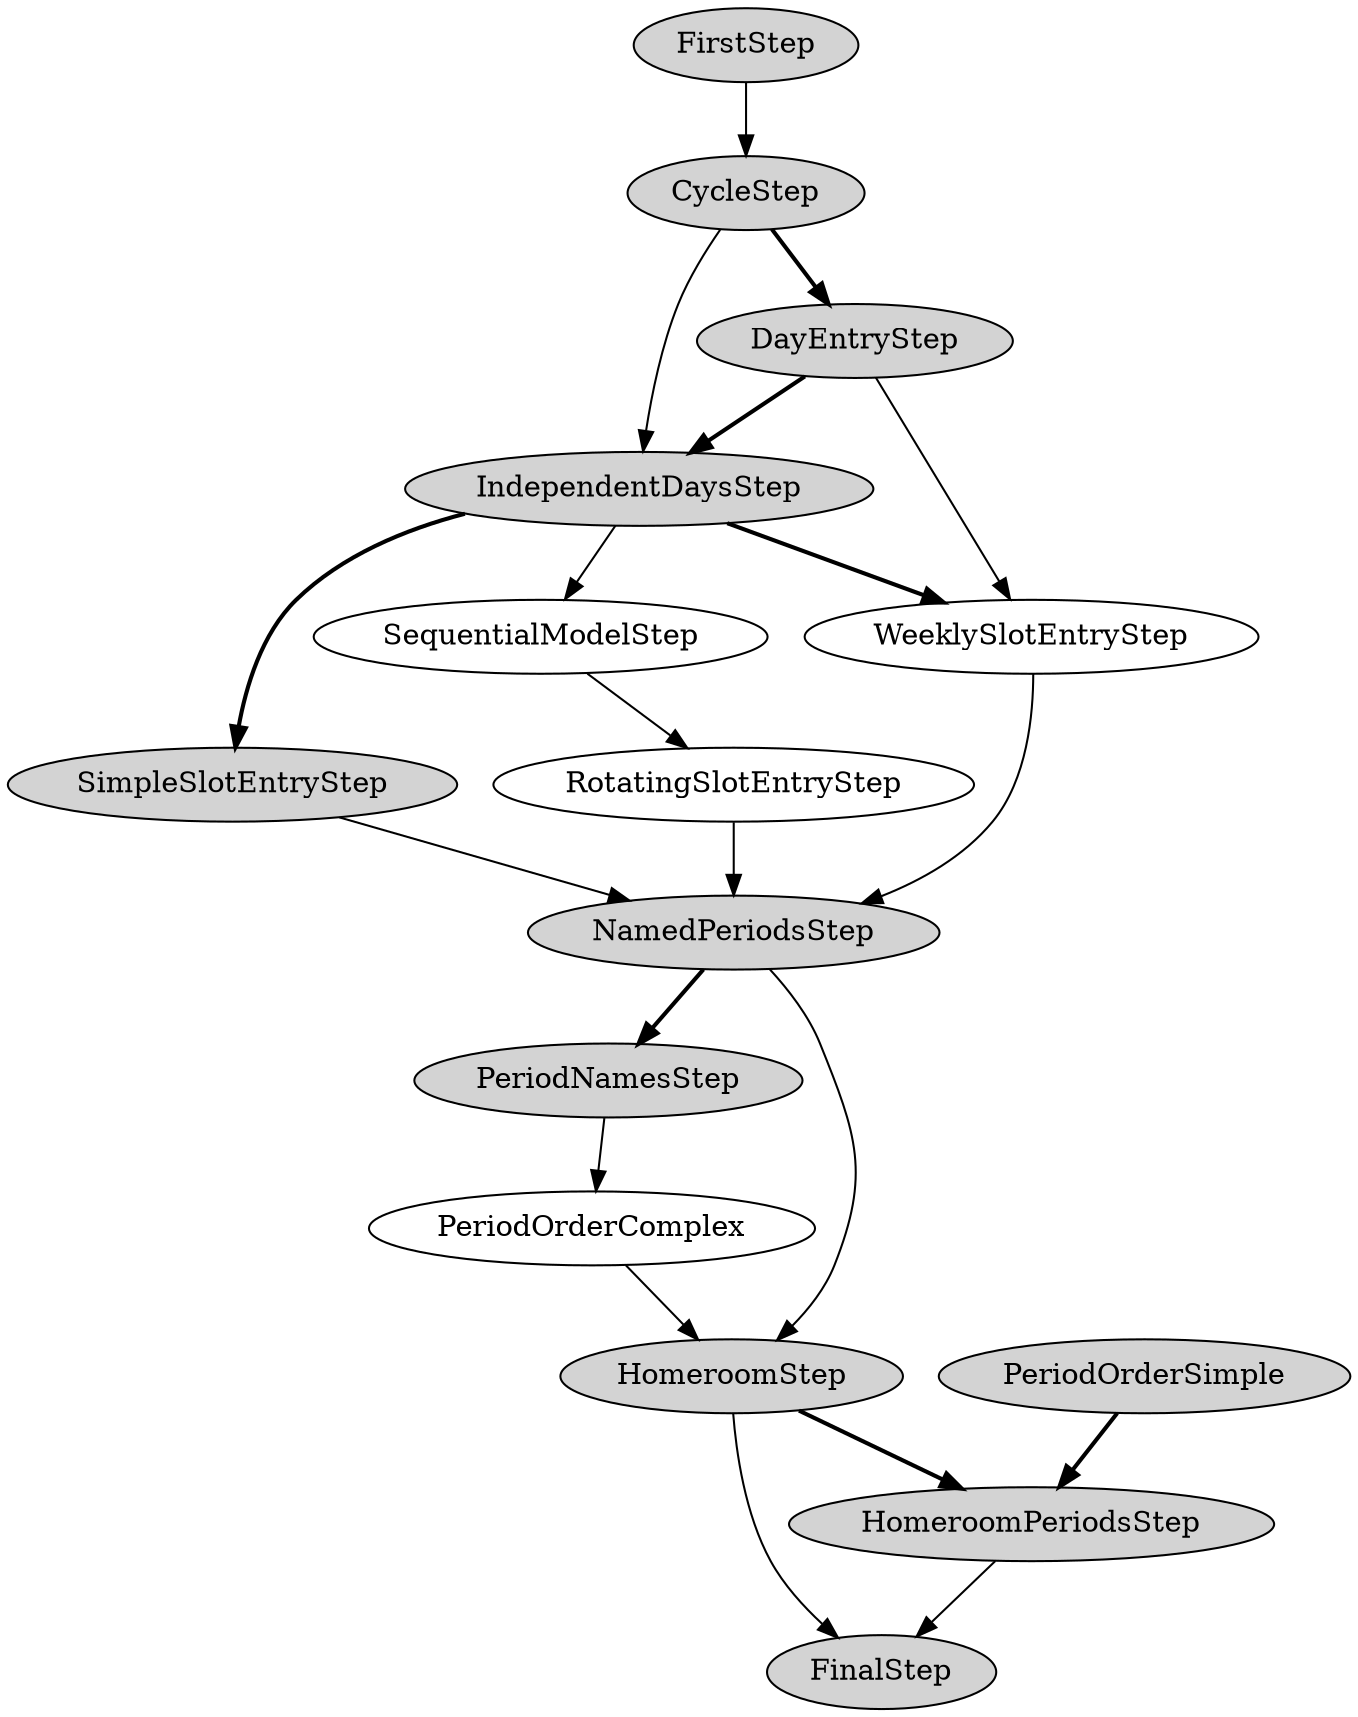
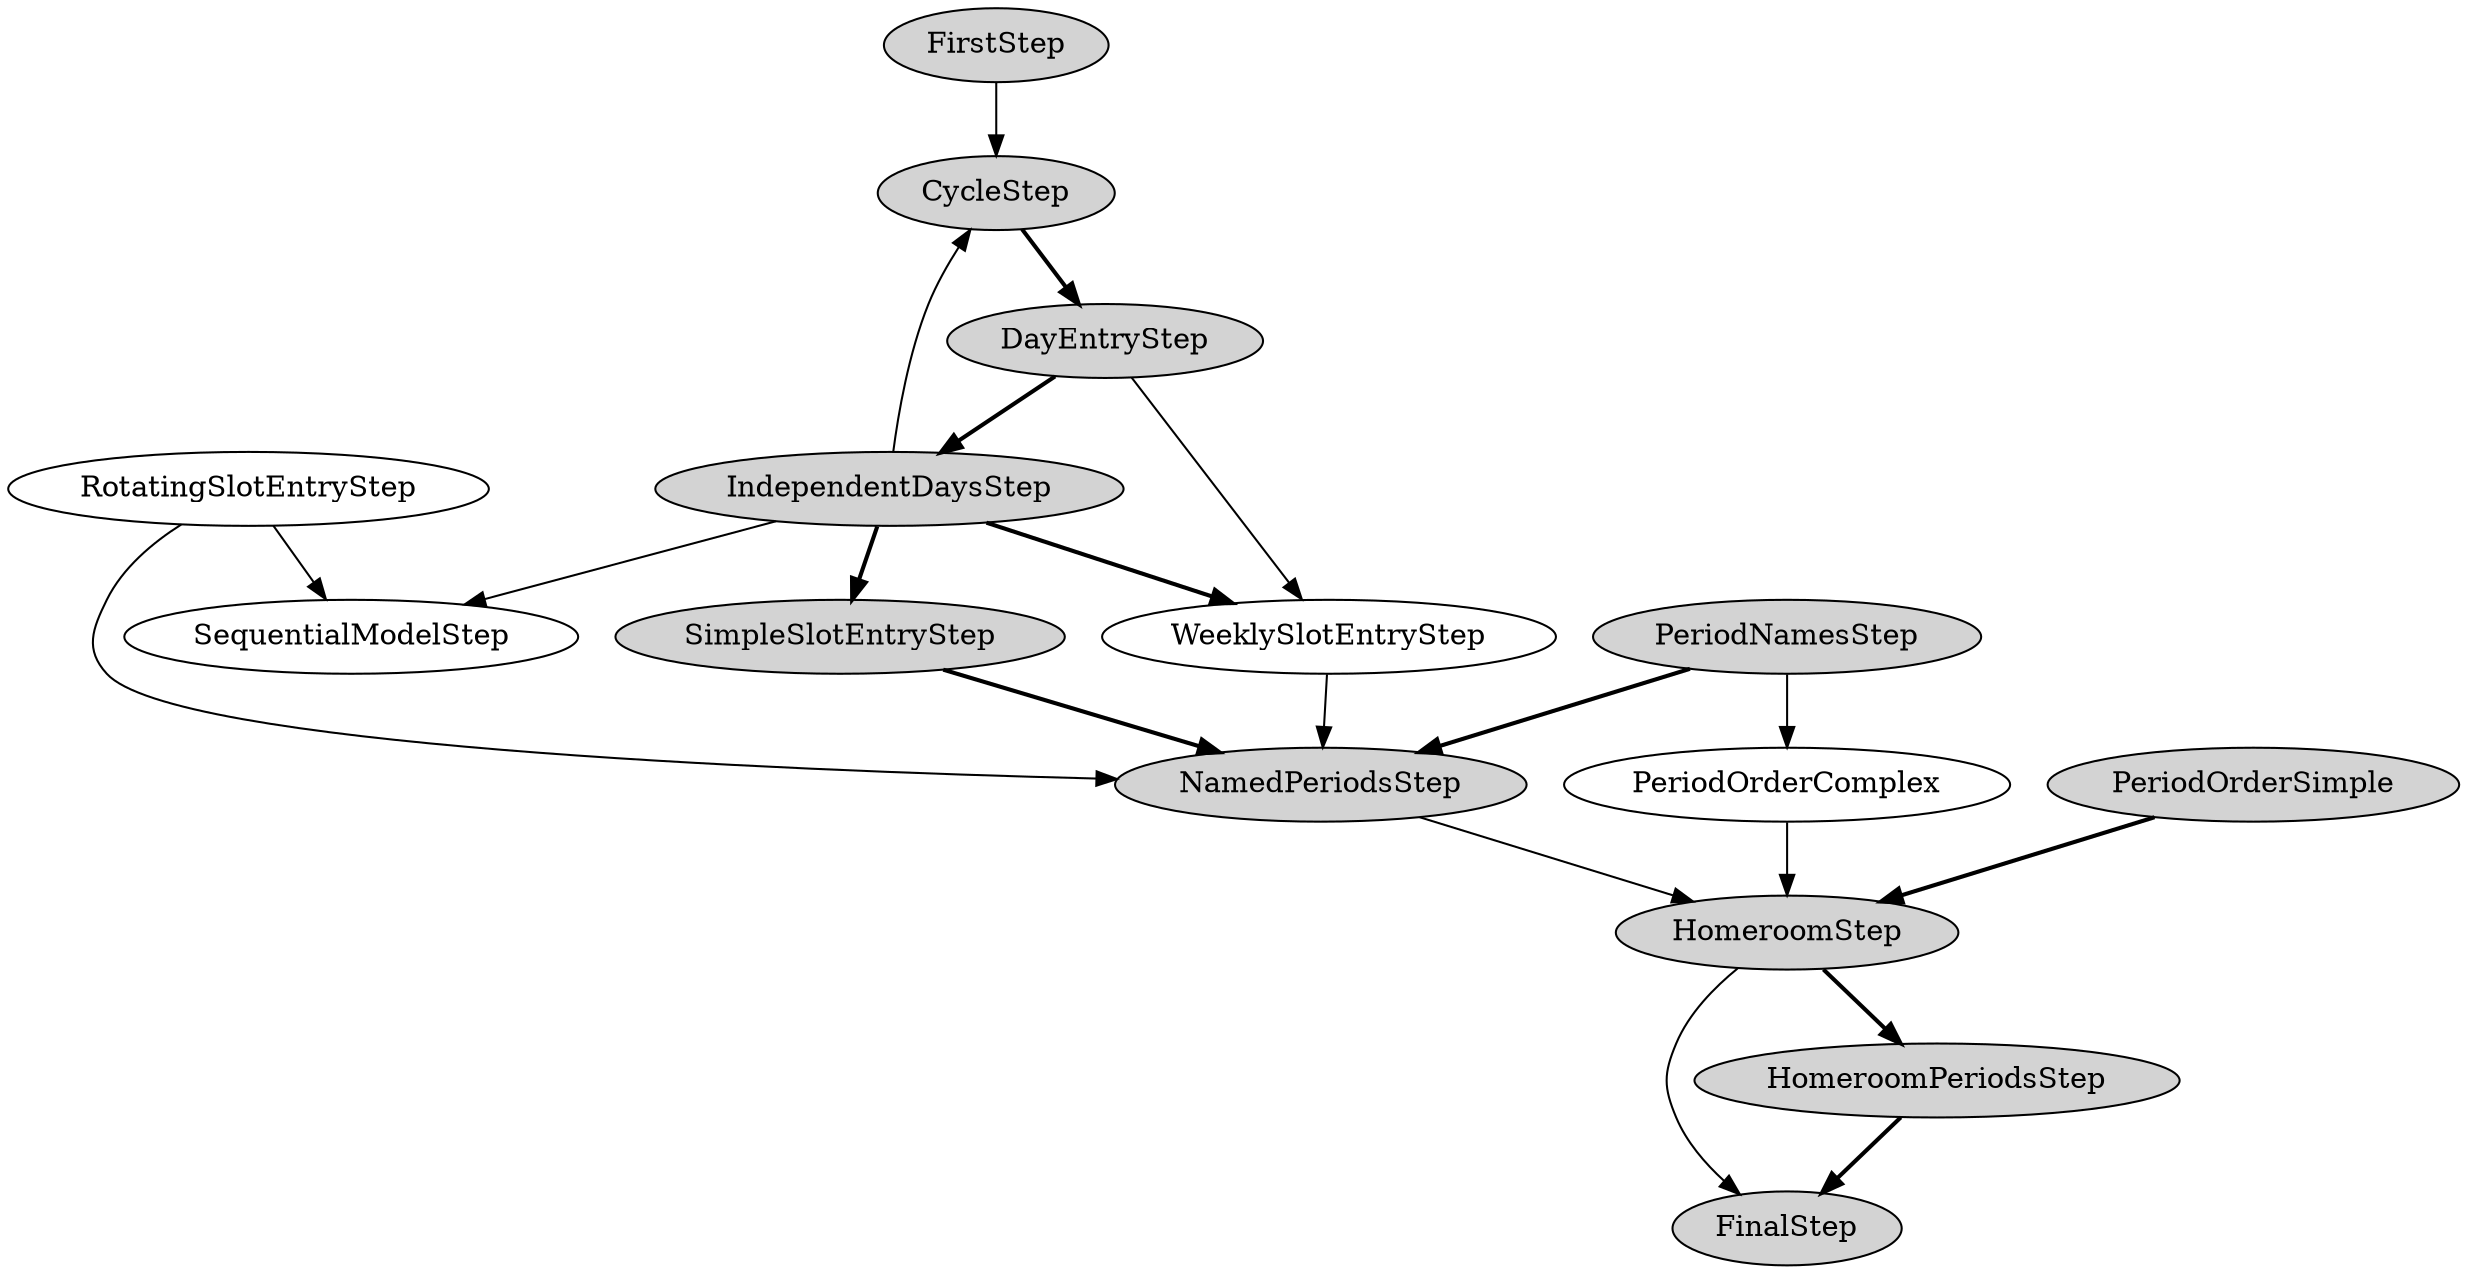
edge "CycleStep" -> "IndependentDaysStep": reversed
edge "SequentialModelStep" -> "RotatingSlotEntryStep": reversed
edge "SimpleSlotEntryStep" -> "NamedPeriodsStep": style solid -> bold
edge "NamedPeriodsStep" -> "PeriodNamesStep": reversed
edge "PeriodOrderSimple" -> "HomeroomPeriodsStep": now "PeriodOrderSimple" -> "HomeroomStep"
edge "HomeroomPeriodsStep" -> "FinalStep": style solid -> bold
